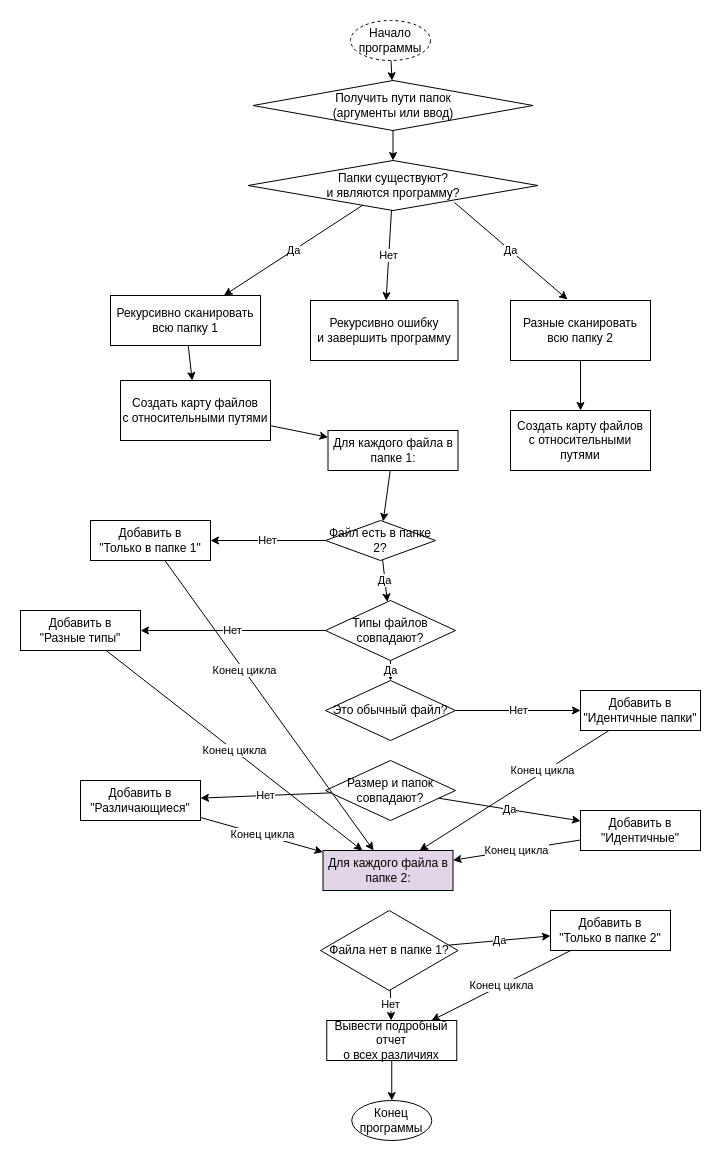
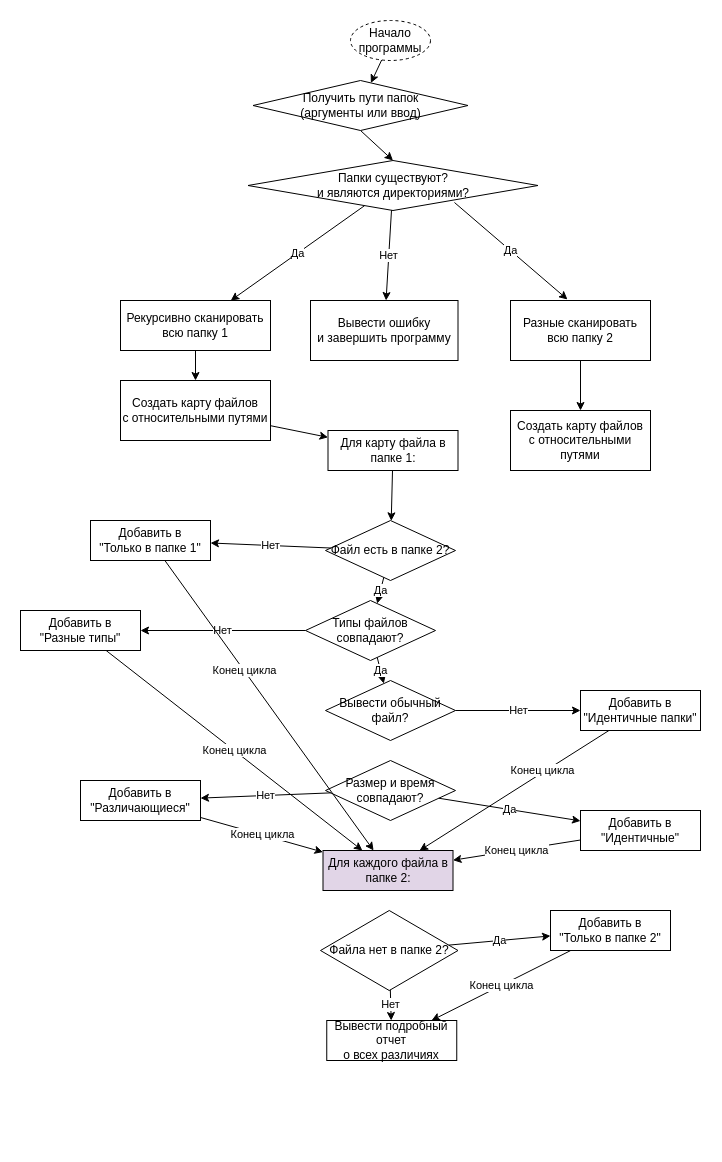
node "Получить пути папок (аргументы или ввод)": size 280x50 -> 215x50
node "Папки существуют? и являются программу?": label "Папки существуют? и являются программу?" -> "Папки существуют? и являются директориями?"
node "Рекурсивно сканировать всю папку 1": moved (186, 321) -> (196, 326)
node "Рекурсивно ошибку и завершить программу": label "Рекурсивно ошибку и завершить программу" -> "Вывести ошибку и завершить программу"
node "Для каждого файла в папке 1:": label "Для каждого файла в папке 1:" -> "Для карту файла в папке 1:"
node "Файл есть в папке 2?": size 110x40 -> 130x60
node "Типы файлов совпадают?": moved (391, 631) -> (371, 631)
node "Это обычный файл?": label "Это обычный файл?" -> "Вывести обычный файл?"
node "Размер и папок совпадают?": label "Размер и папок совпадают?" -> "Размер и время совпадают?"
node "Файла нет в папке 1?": label "Файла нет в папке 1?" -> "Файла нет в папке 2?"
edge "Вывести подробный отчет о всех различиях" -> "Конец программы": removed
node "Конец программы": removed
